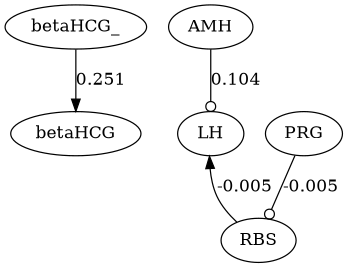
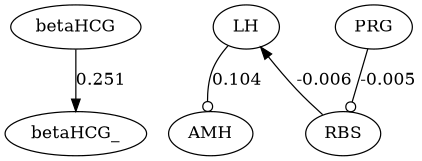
edge "betaHCG_" -> "betaHCG": reversed
edge "AMH" -> "LH": reversed
edge "LH" -- "RBS": label "-0.005" -> "-0.006"
